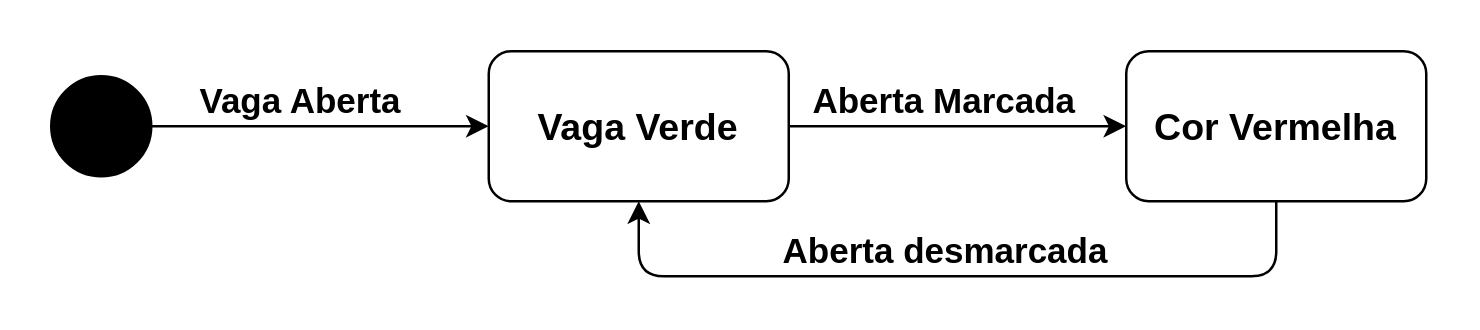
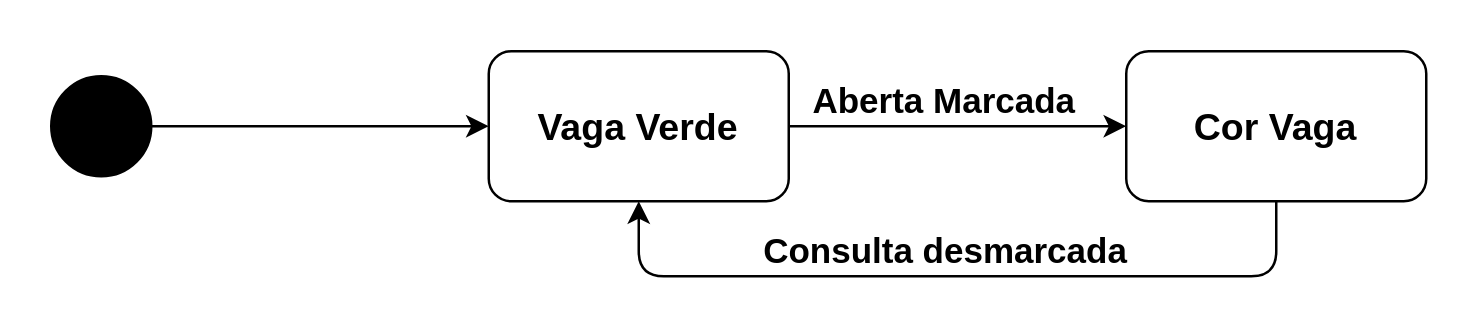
node "Vaga Aberta": removed
node "Cor Vermelha": label "Cor Vermelha" -> "Cor Vaga"
node "Aberta desmarcada": label "Aberta desmarcada" -> "Consulta desmarcada"
